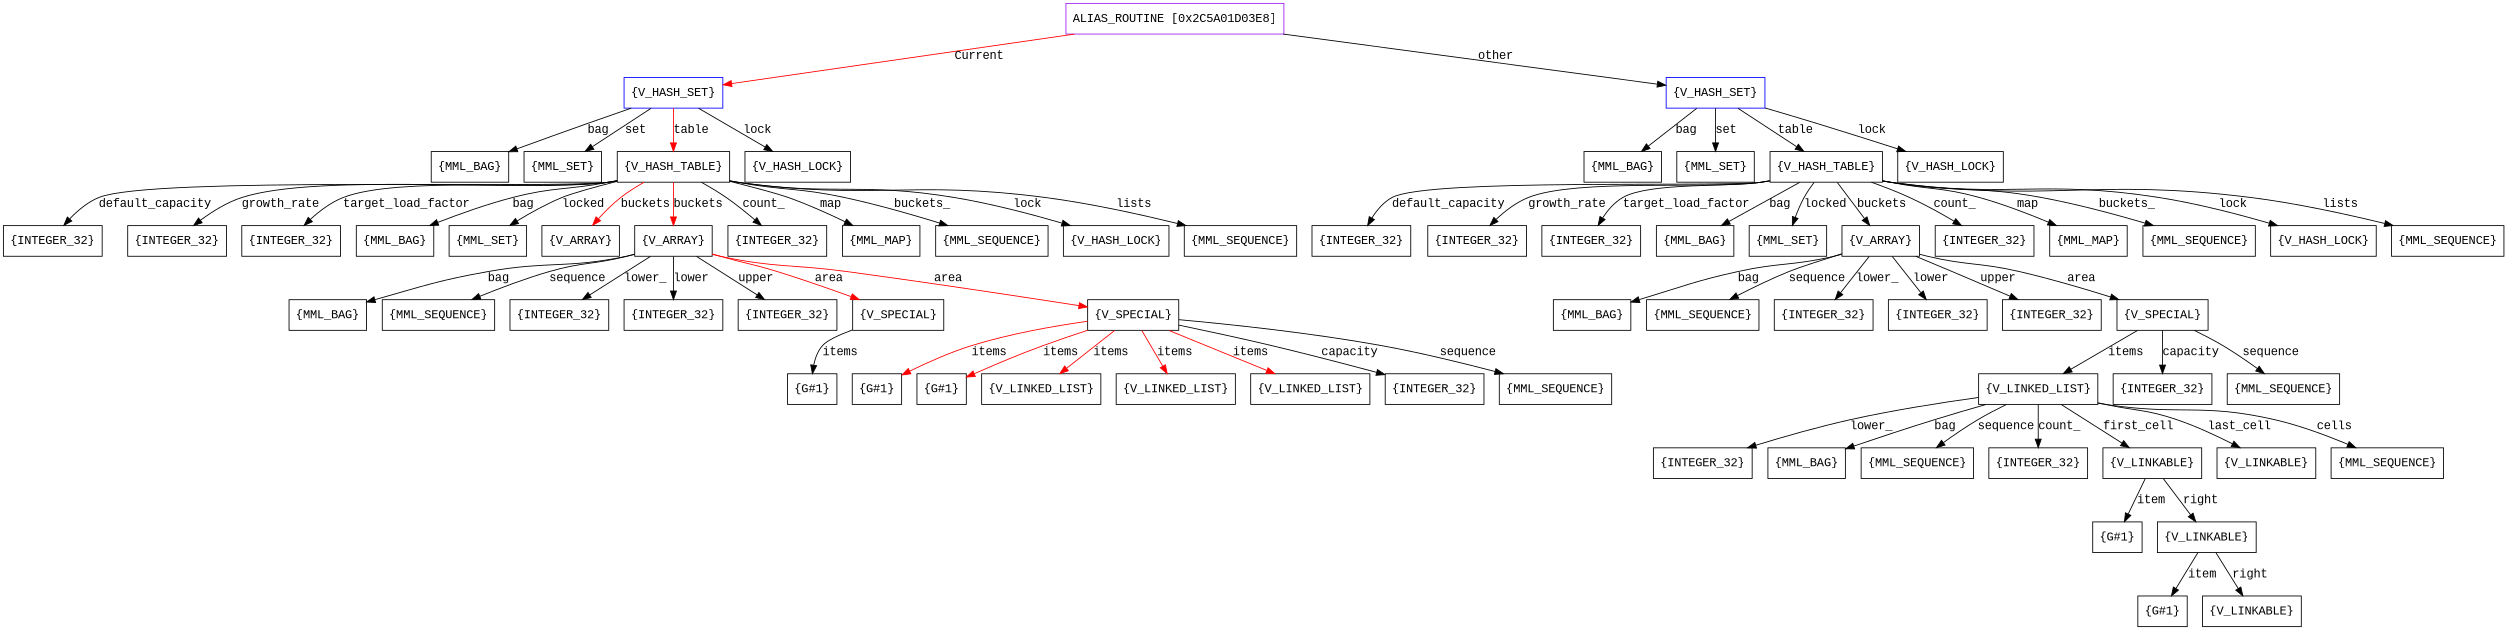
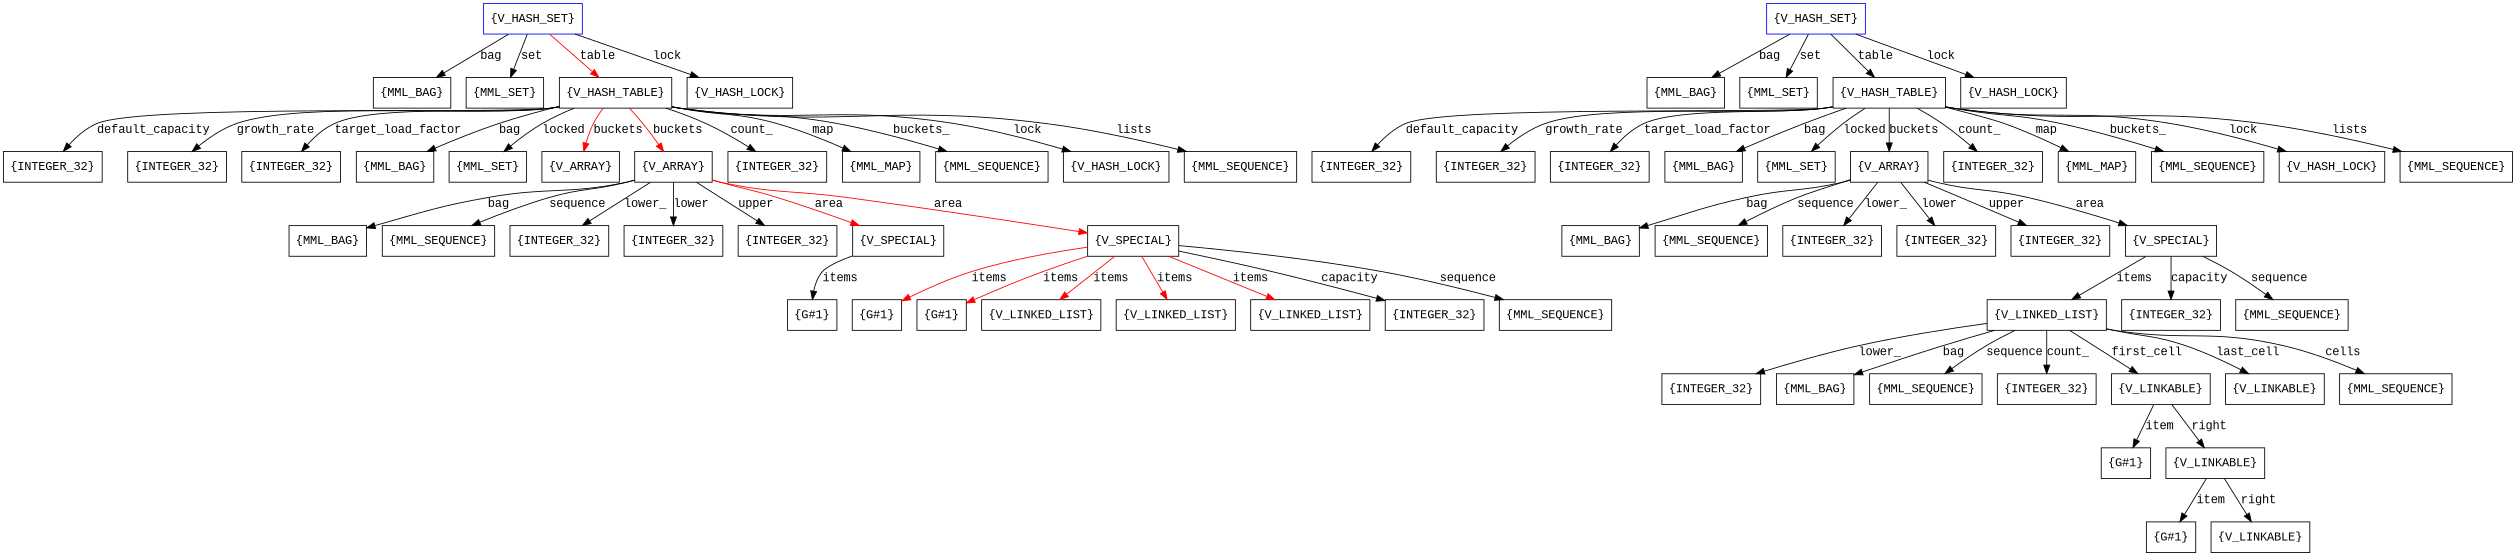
node "ALIAS_ROUTINE [0x2C5A01D03E8]": removed
